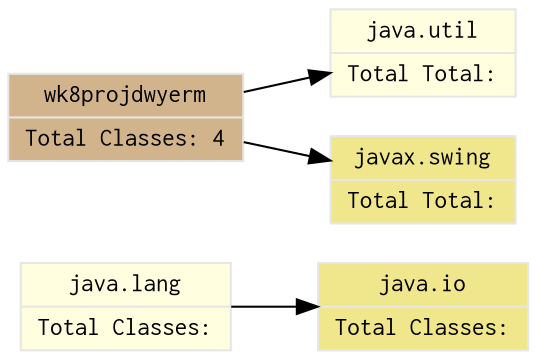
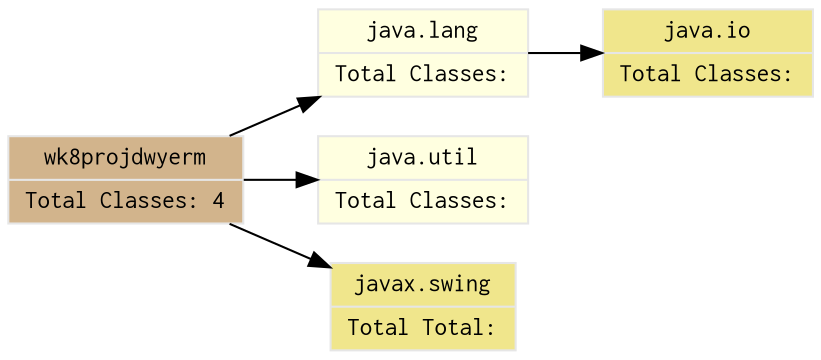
node "java.util": text "Total Total:" -> "Total Classes:"
edge "wk8projdwyerm" -> "java.lang": added
